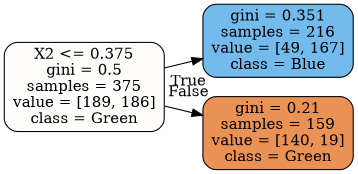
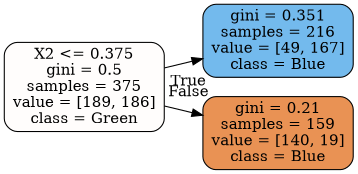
node "gini = 0.21 samples = 159 value = [140, 19] class = Green": label "gini = 0.21 samples = 159 value = [140, 19] class = Green" -> "gini = 0.21 samples = 159 value = [140, 19] class = Blue"
